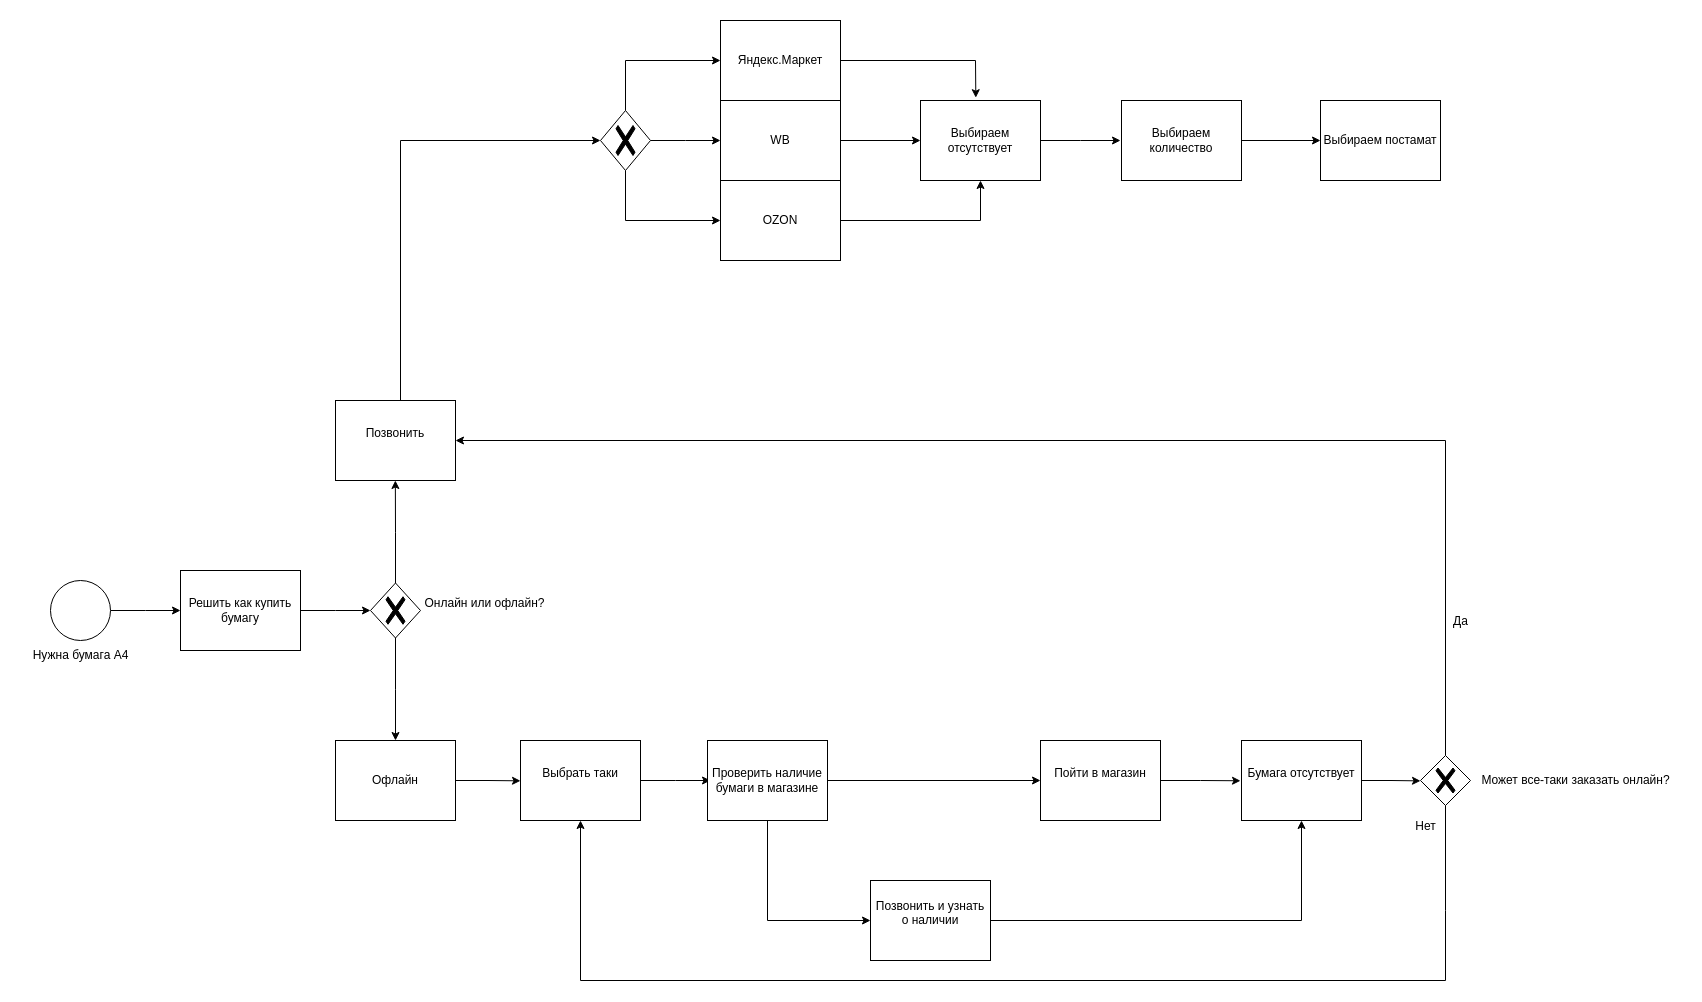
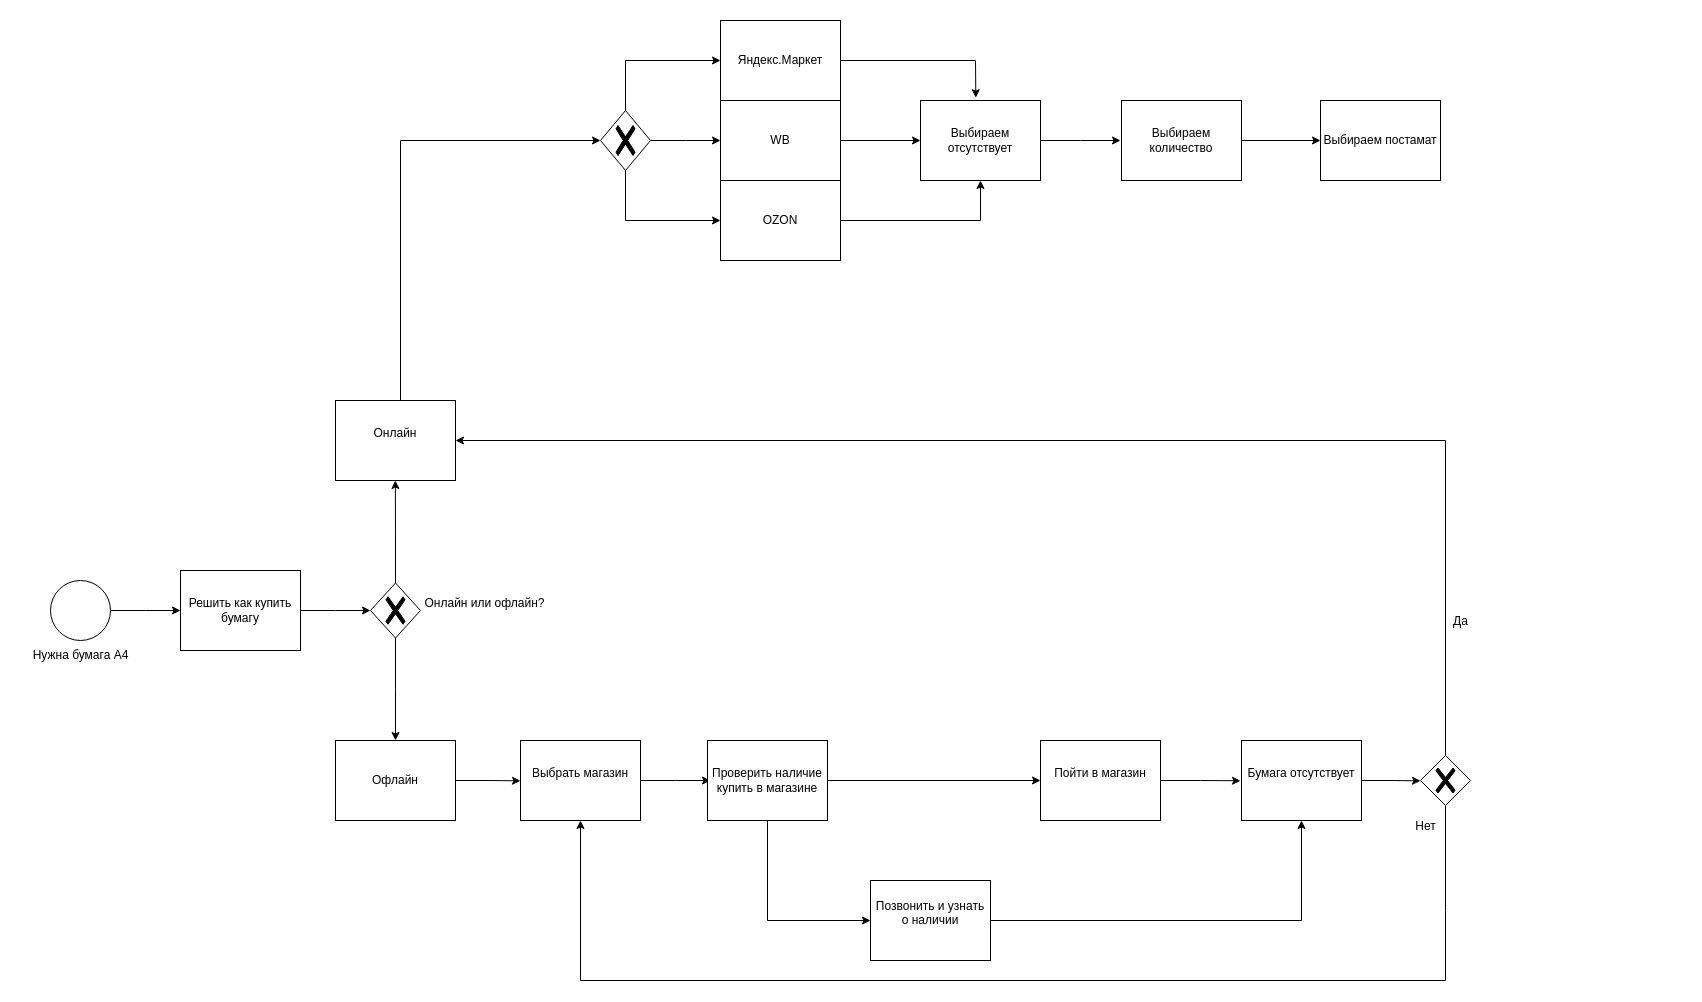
node "Позвонить": label "Позвонить" -> "Онлайн"
node "Выбрать таки": label "Выбрать таки" -> "Выбрать магазин"
node "Проверить наличие бумаги в магазине": label "Проверить наличие бумаги в магазине" -> "Проверить наличие купить в магазине"
node "Может все-таки заказать онлайн?": removed
